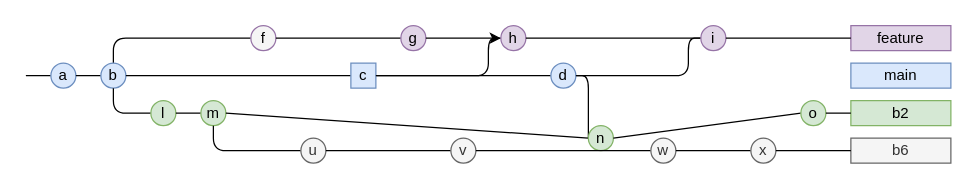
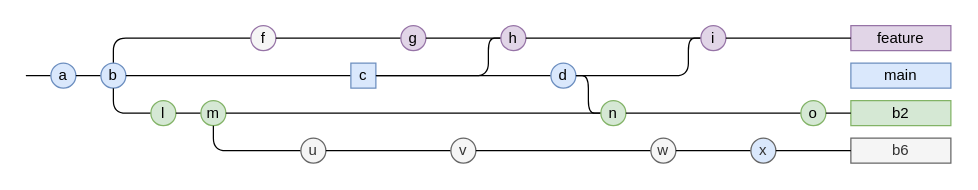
edge "g" -> "h": arrowhead classic -> none
node "n": moved (601, 138) -> (613, 113)
node "x": fillcolor #f5f5f5 -> #dae8fc
